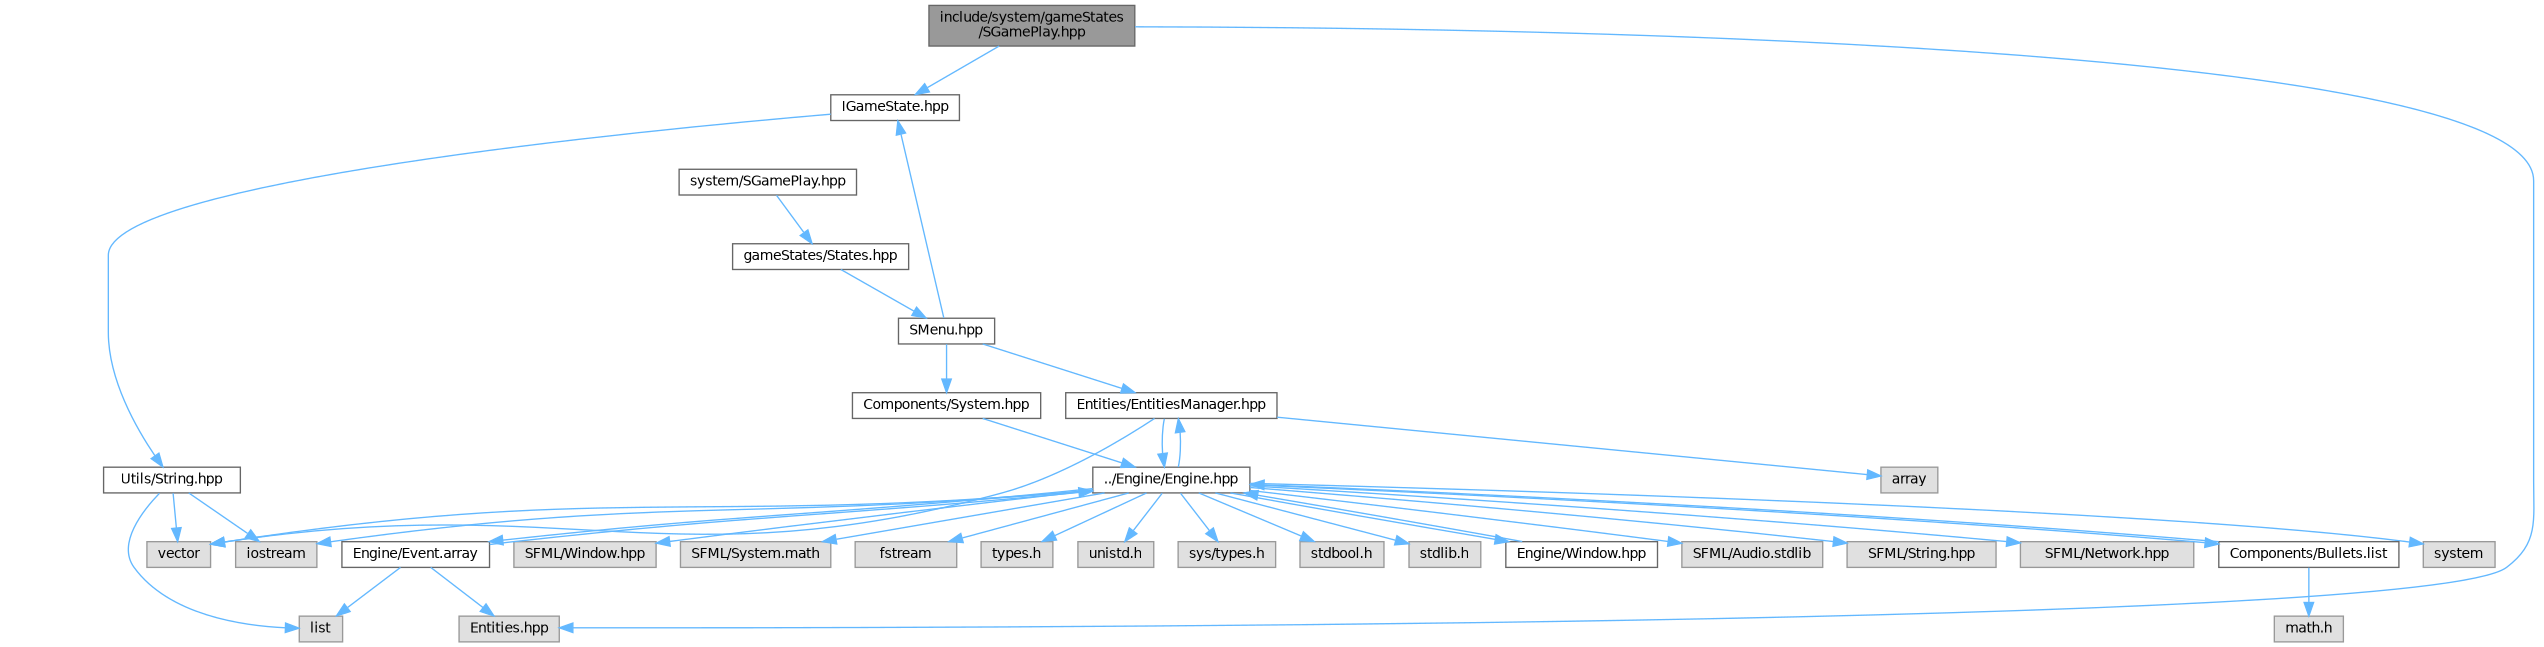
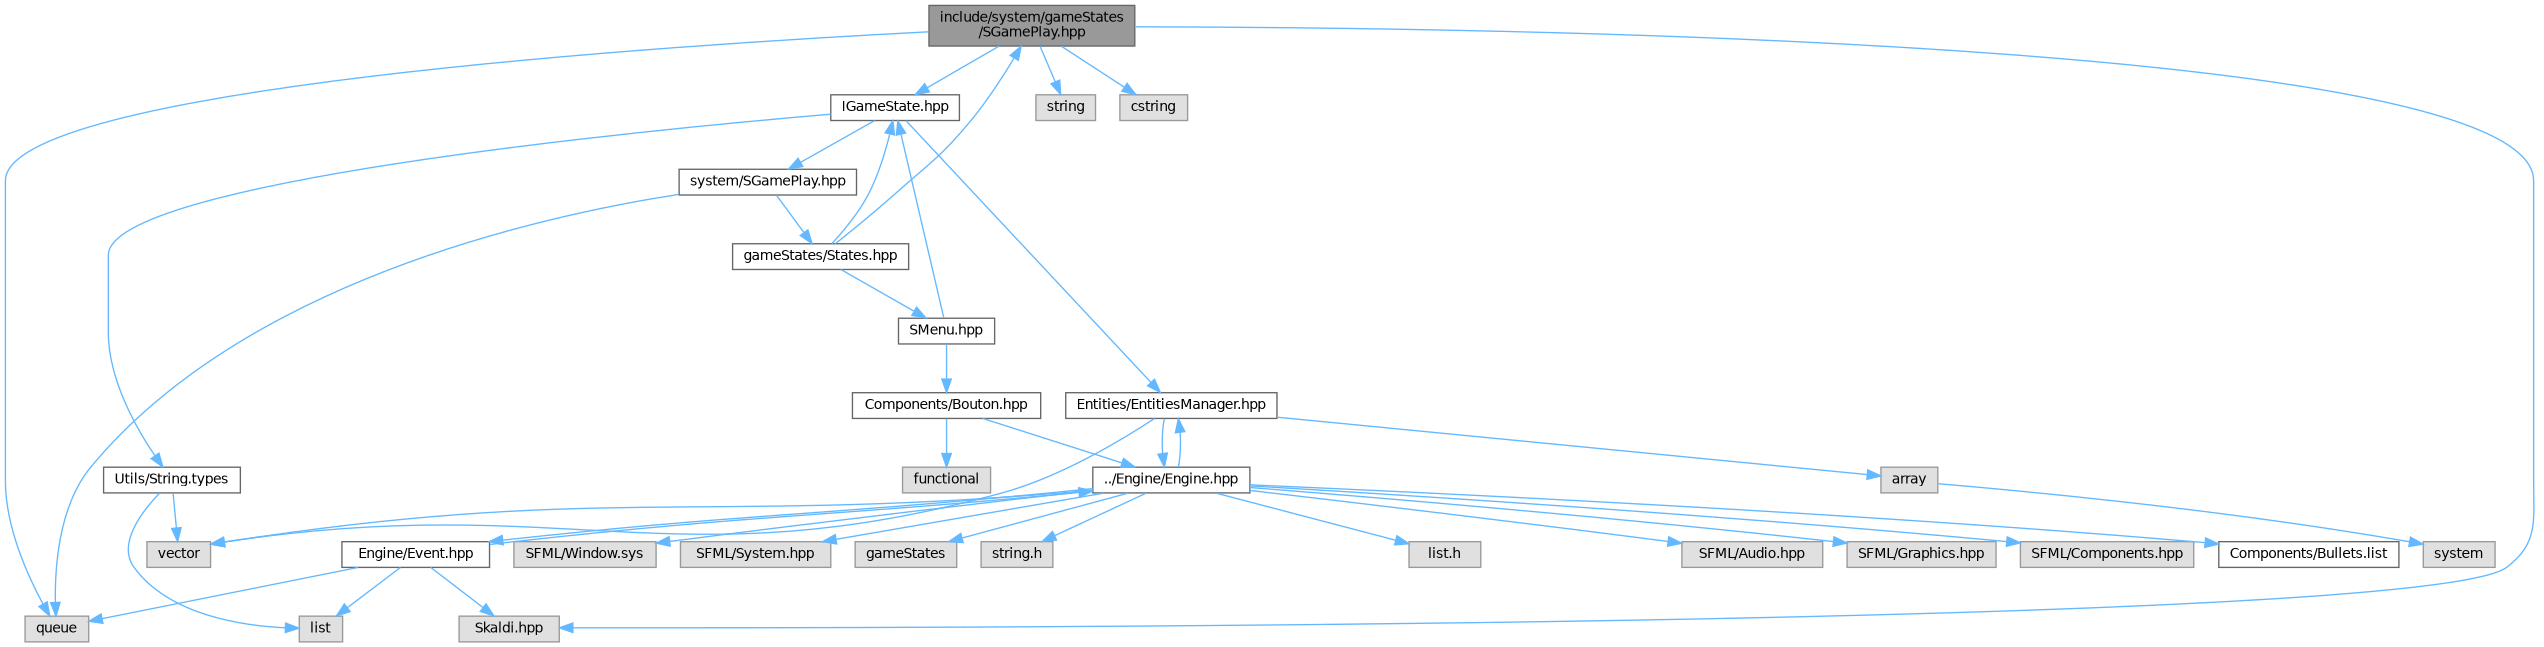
node "string": added
node "cstring": added
edge "IGameState.hpp" -> "system/SGamePlay.hpp": added
edge "gameStates/States.hpp" -> "include/system/gameStates /SGamePlay.hpp": added
edge "gameStates/States.hpp" -> "IGameState.hpp": added
edge "SMenu.hpp" -> "Entities/EntitiesManager.hpp": now "IGameState.hpp" -> "Entities/EntitiesManager.hpp"
node "Components/System.hpp": label "Components/System.hpp" -> "Components/Bouton.hpp"
node "Utils/String.hpp": label "Utils/String.hpp" -> "Utils/String.types"
node "functional": added
edge "../Engine/Engine.hpp" -> "system": now "array" -> "system"
edge "Components/Bullets.list" -> "../Engine/Engine.hpp": removed
node "iostream": removed
node "Engine/Event.array": label "Engine/Event.array" -> "Engine/Event.hpp"
node "SFML/Window.hpp": label "SFML/Window.hpp" -> "SFML/Window.sys"
node "SFML/System.math": label "SFML/System.math" -> "SFML/System.hpp"
node "fstream": label "fstream" -> "gameStates"
node "types.h": label "types.h" -> "string.h"
node "unistd.h": removed
node "sys/types.h": removed
node "stdbool.h": removed
node "stdlib.h": label "stdlib.h" -> "list.h"
node "Engine/Window.hpp": removed
node "SFML/Audio.stdlib": label "SFML/Audio.stdlib" -> "SFML/Audio.hpp"
node "SFML/String.hpp": label "SFML/String.hpp" -> "SFML/Graphics.hpp"
node "SFML/Network.hpp": label "SFML/Network.hpp" -> "SFML/Components.hpp"
node "queue": added
node "Entities.hpp": label "Entities.hpp" -> "Skaldi.hpp"
node "math.h": removed
